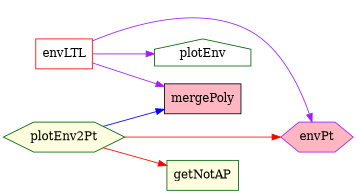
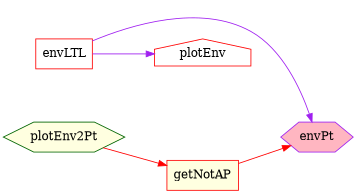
node "plotEnv": color darkgreen -> red
node "mergePoly": removed
edge "plotEnv2Pt" -> "envPt": now "getNotAP" -> "envPt"
node "getNotAP": color darkgreen -> red
